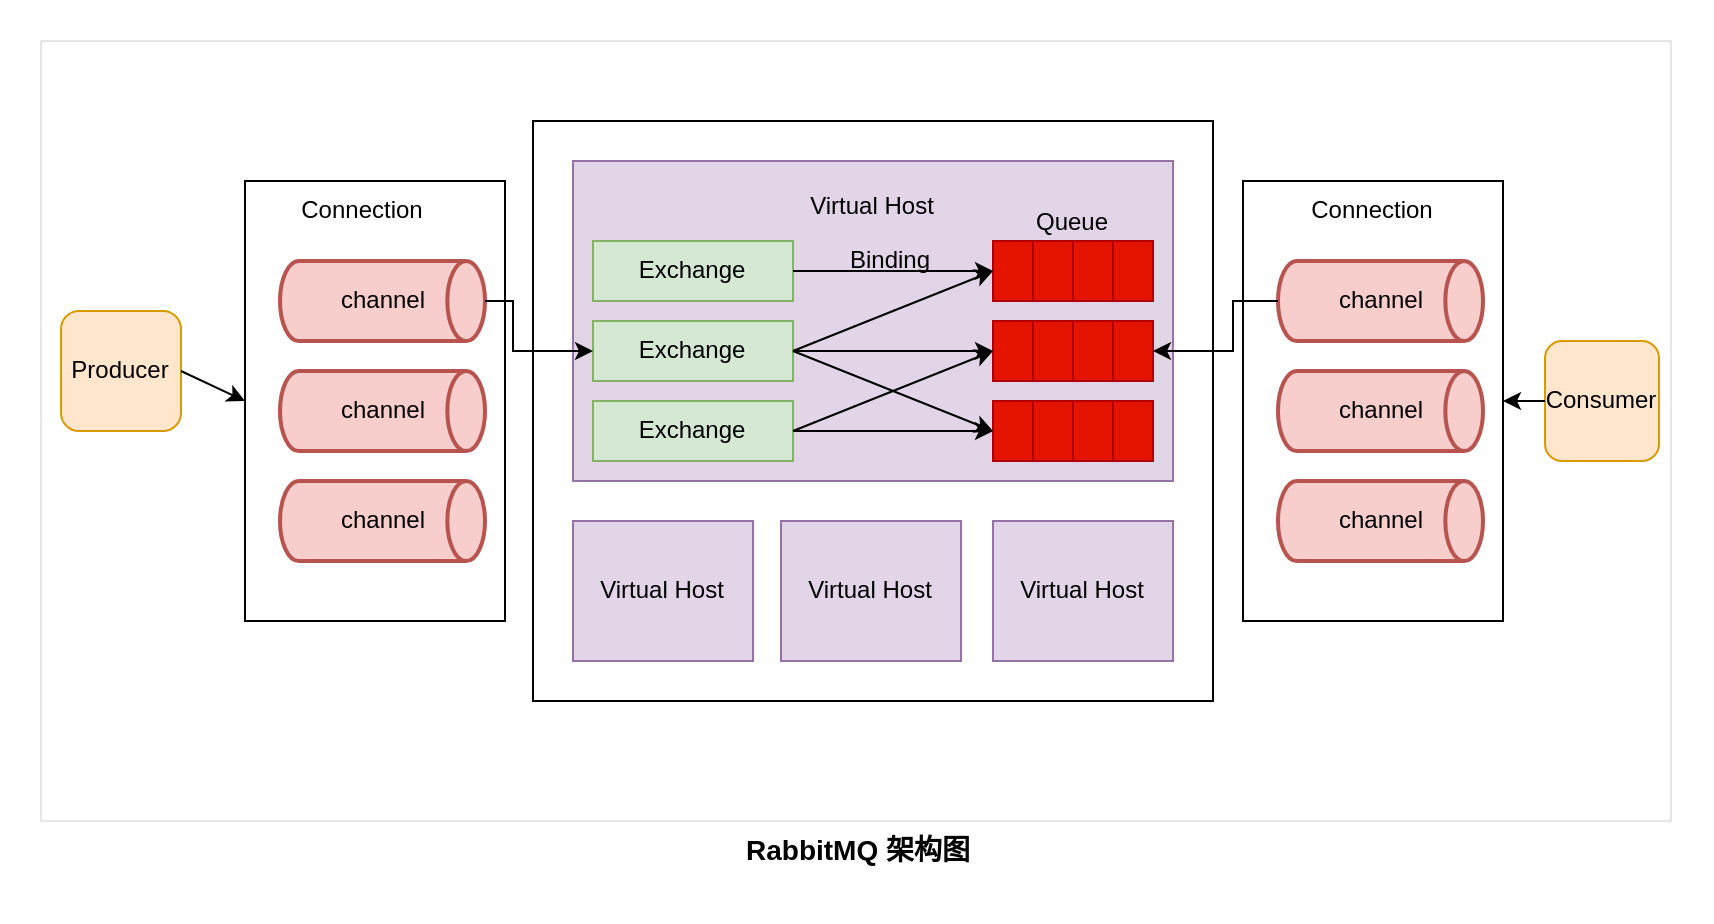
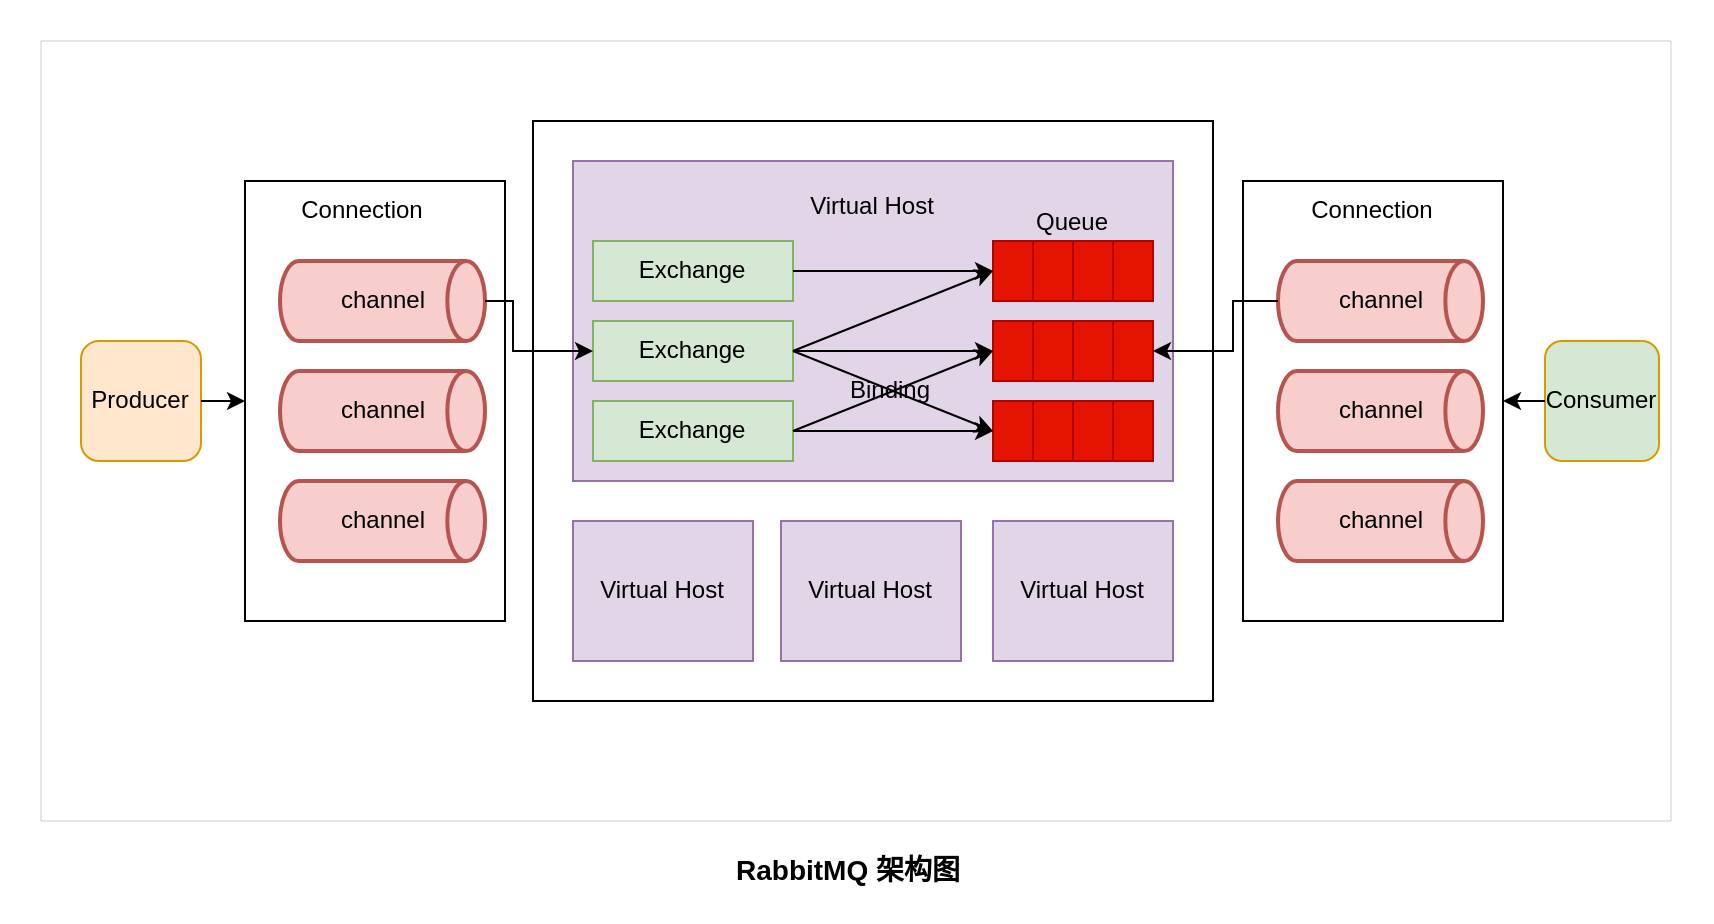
node "Binding": moved (891, 261) -> (891, 391)
node "Producer": moved (121, 371) -> (141, 401)
node "Consumer": fillcolor #ffe6cc -> #d5e8d4
node "RabbitMQ 架构图": moved (859, 851) -> (849, 871)
